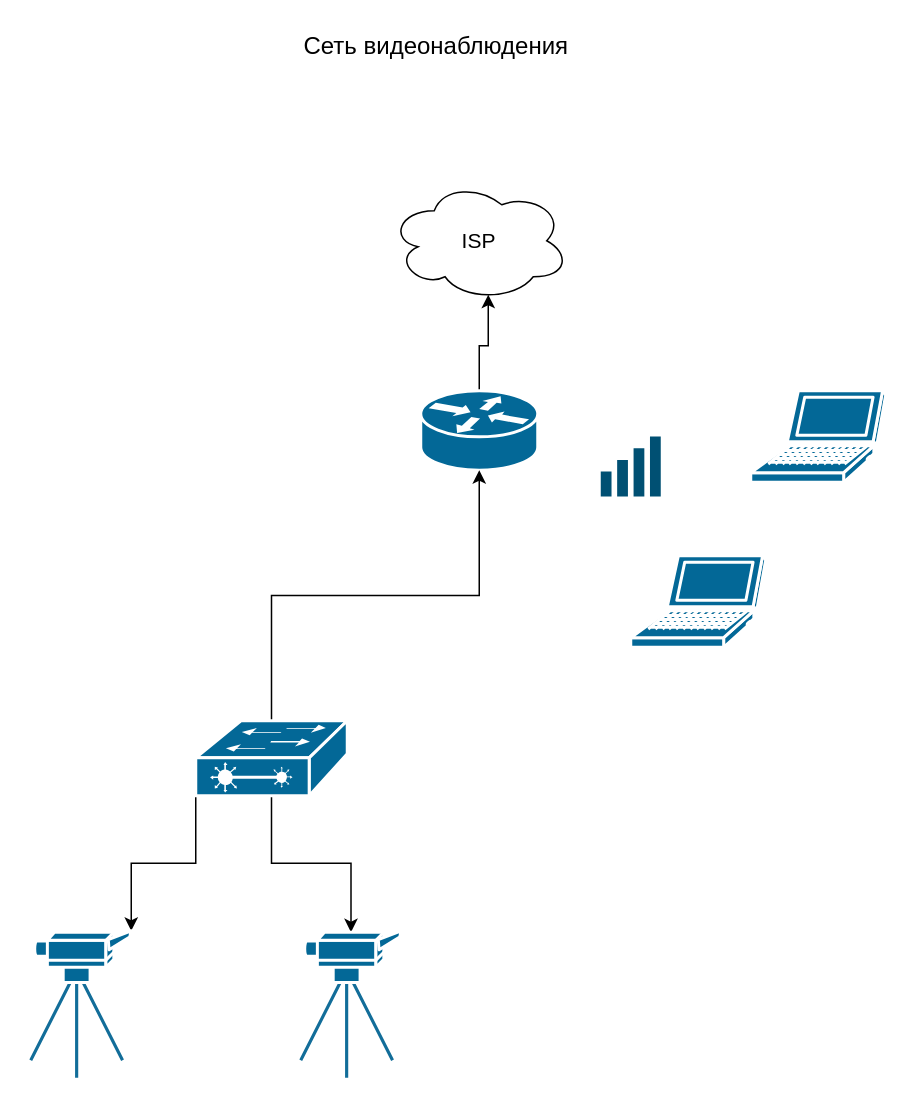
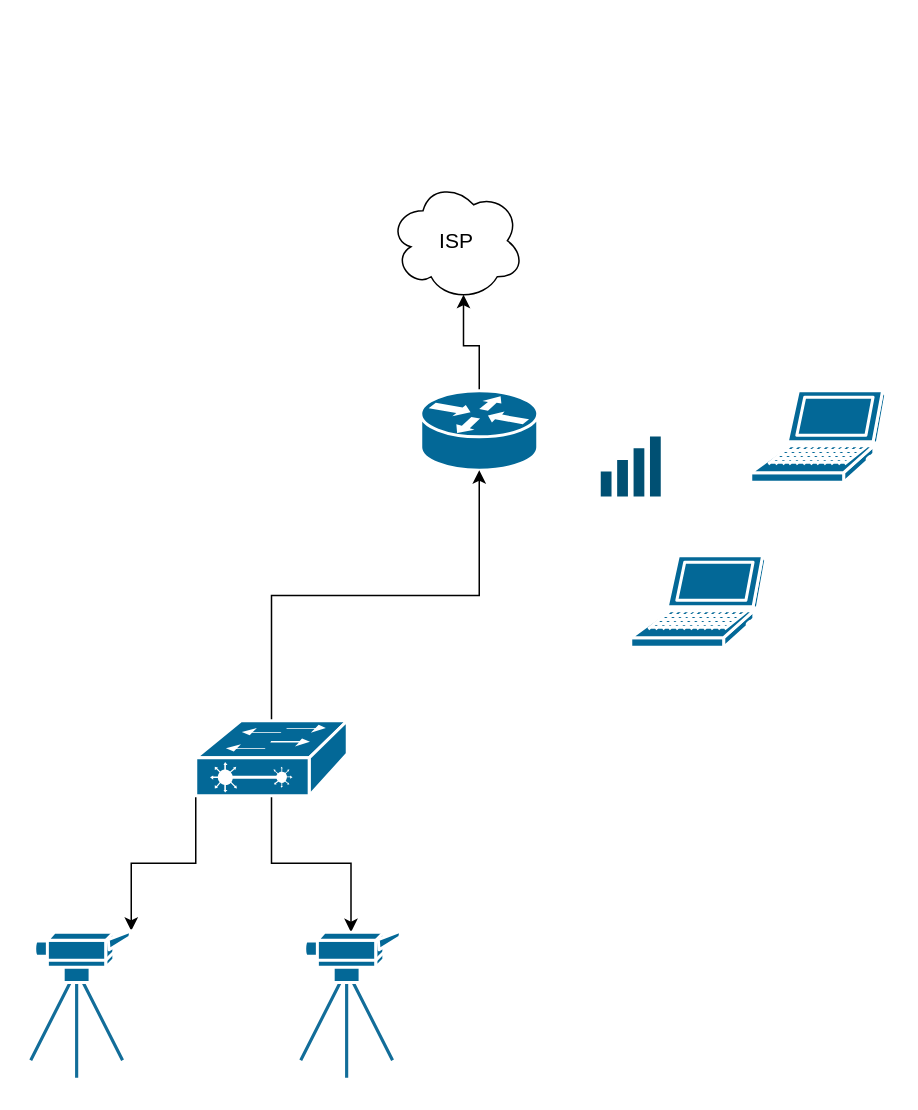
node "Сеть видеонаблюдения": removed
node "ISP": size 180x120 -> 135x120
